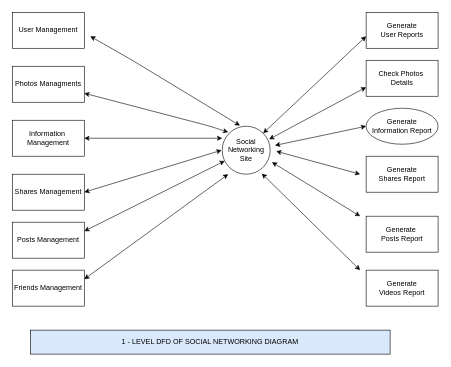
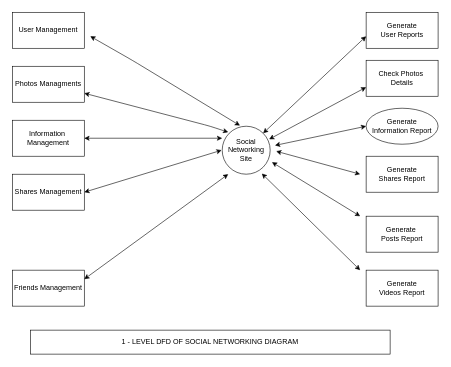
edge "Social Networking Site" -- "Posts Management": removed
node "Posts Management": removed
node "1 - LEVEL DFD OF SOCIAL NETWORKING DIAGRAM": fillcolor #dae8fc -> #ffffff
